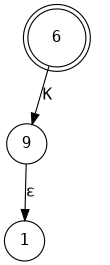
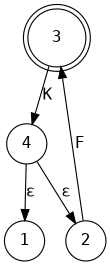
node "6": label "6" -> "3"
node "9": label "9" -> "4"
node "2": added
